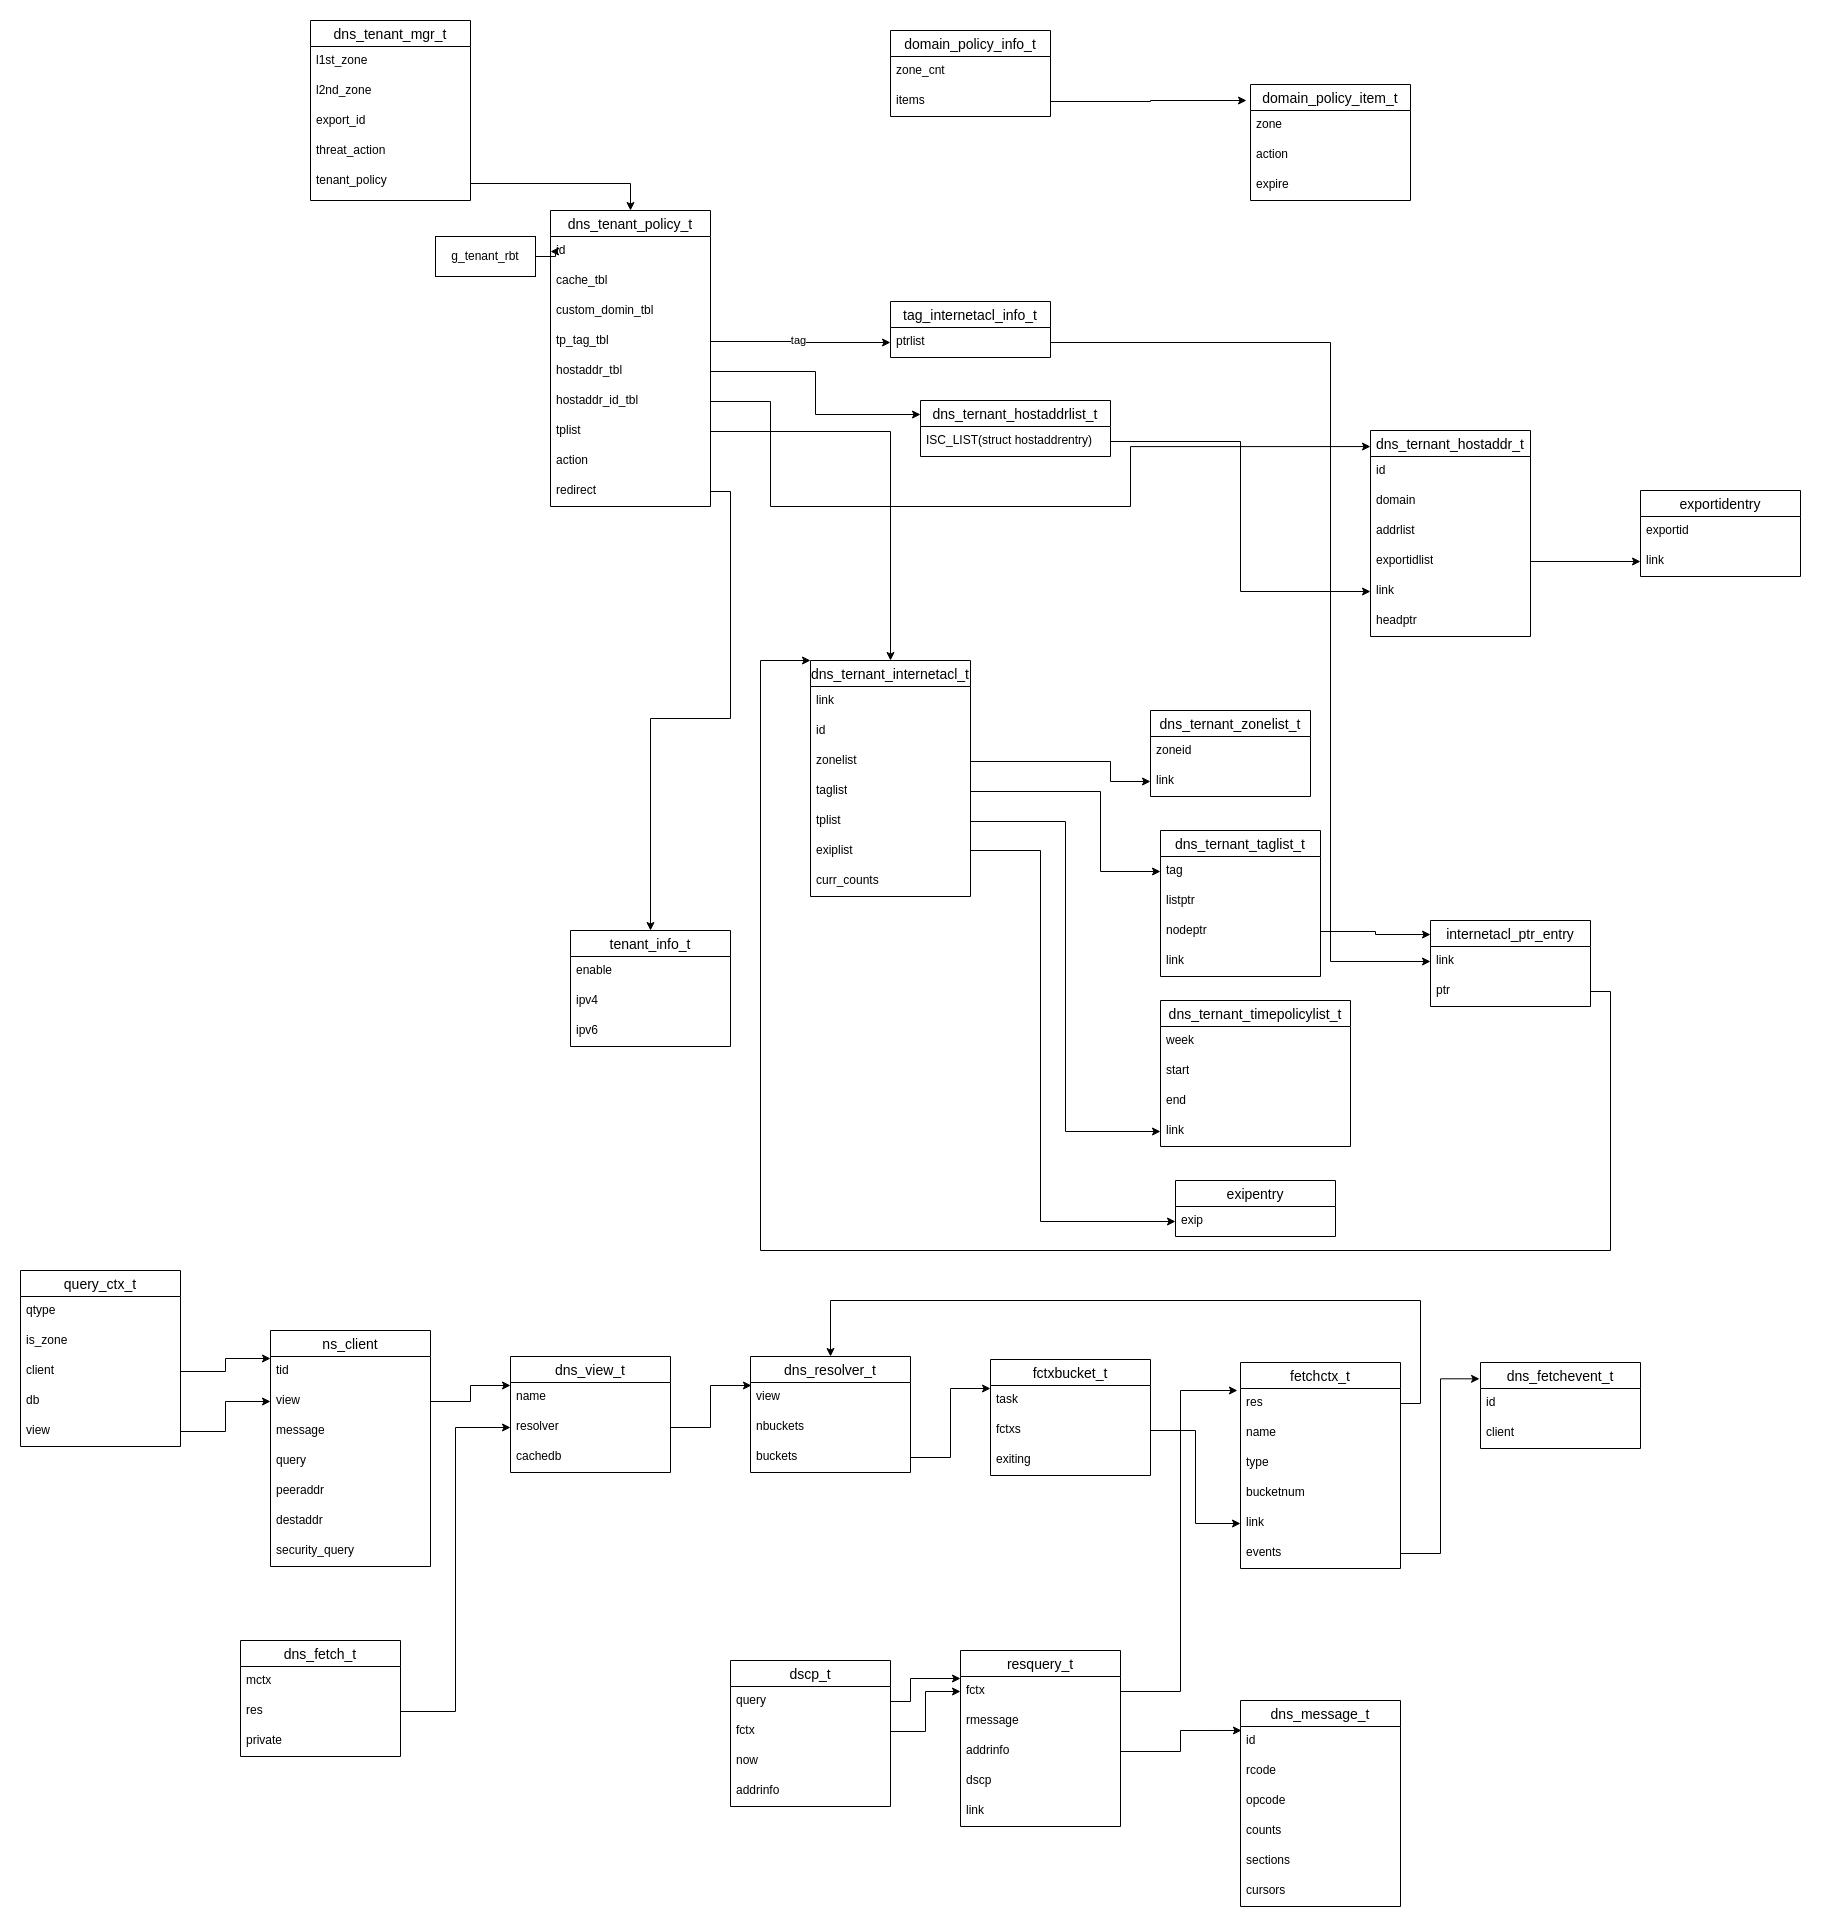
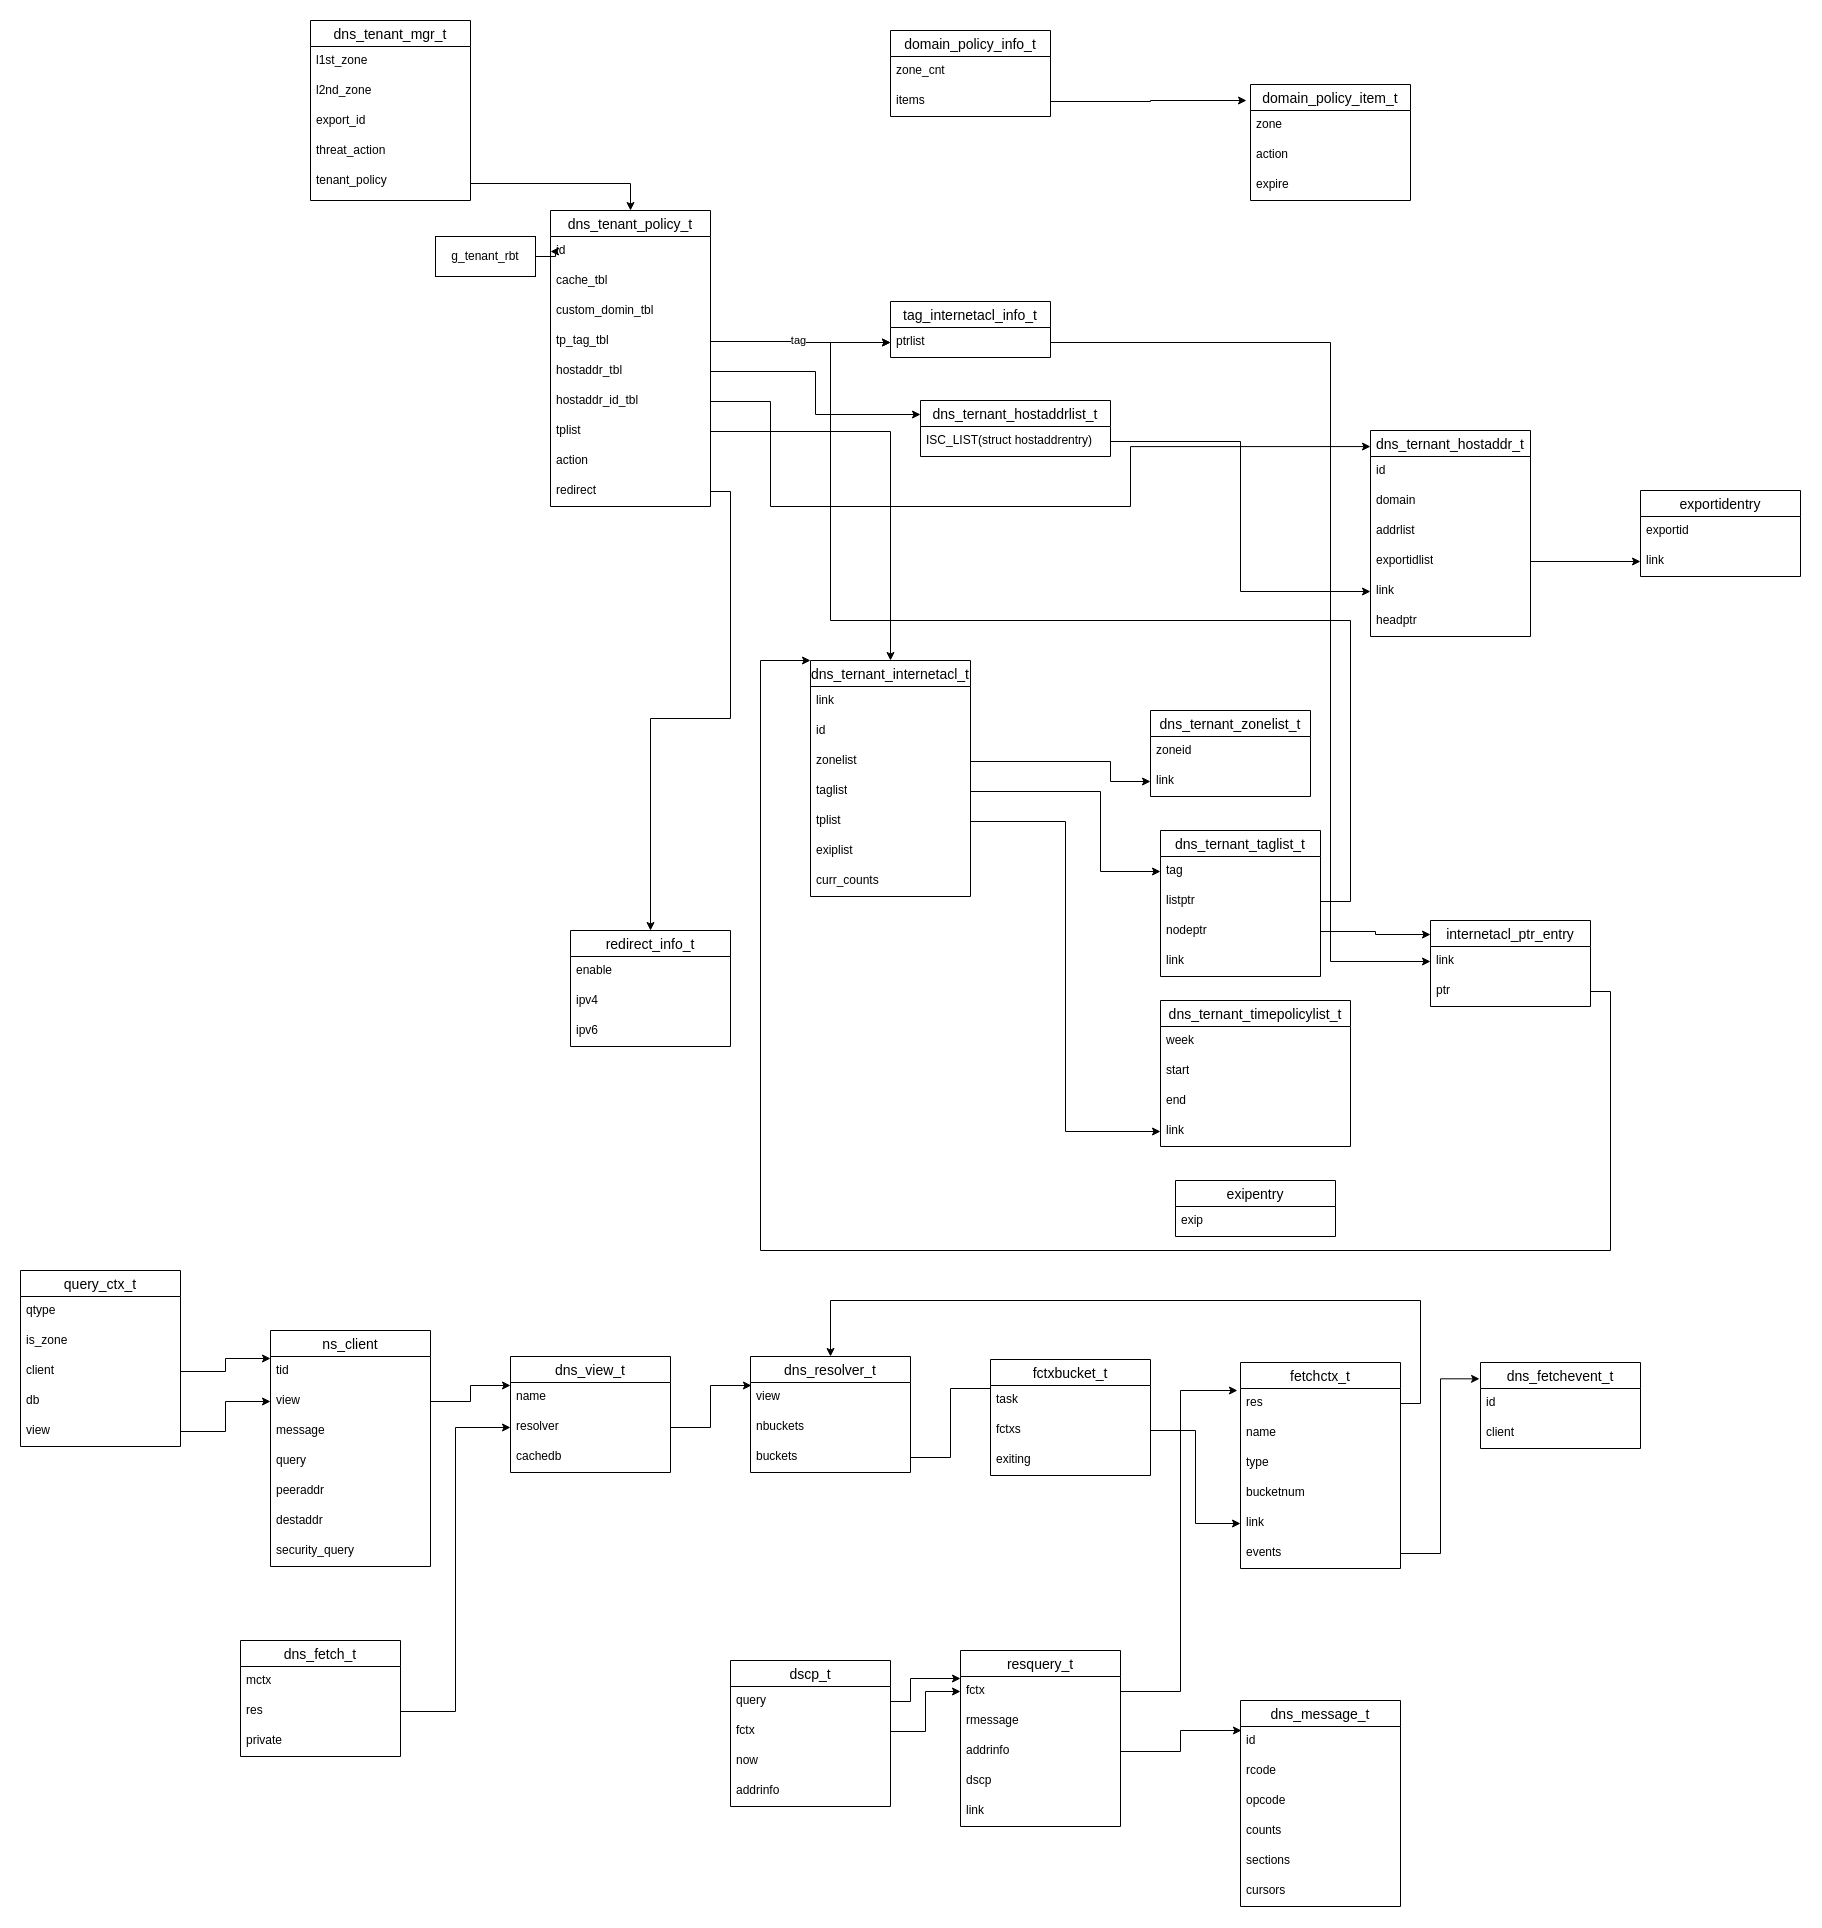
edge "listptr" -> "ptrlist": added
node "tenant_info_t": label "tenant_info_t" -> "redirect_info_t"
edge "exiplist" -> "exip": removed
edge "buckets" -> "fctxbucket_t": arrowhead classic -> none
